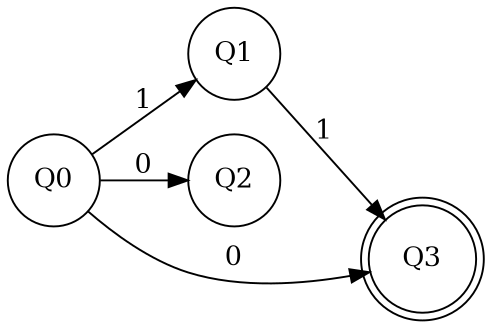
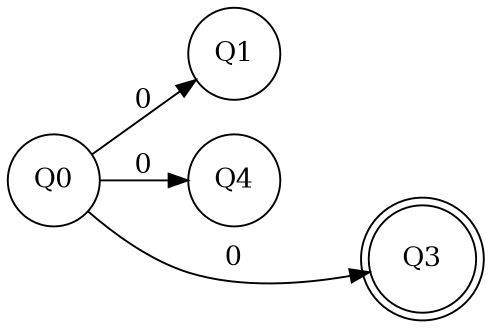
edge "Q0" -> "Q1": label "1" -> "0"
edge "Q1" -> "Q3": removed, label "1"
node "Q2": label "Q2" -> "Q4"
